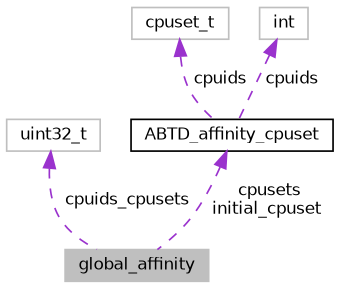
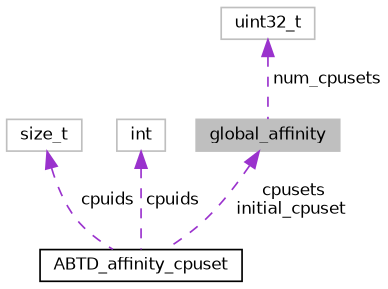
node "cpuset_t": label "cpuset_t" -> "size_t"
edge "global_affinity" -> "uint32_t": label " cpuids_cpusets" -> " num_cpusets"
edge "global_affinity" -> "ABTD_affinity_cpuset": reversed
